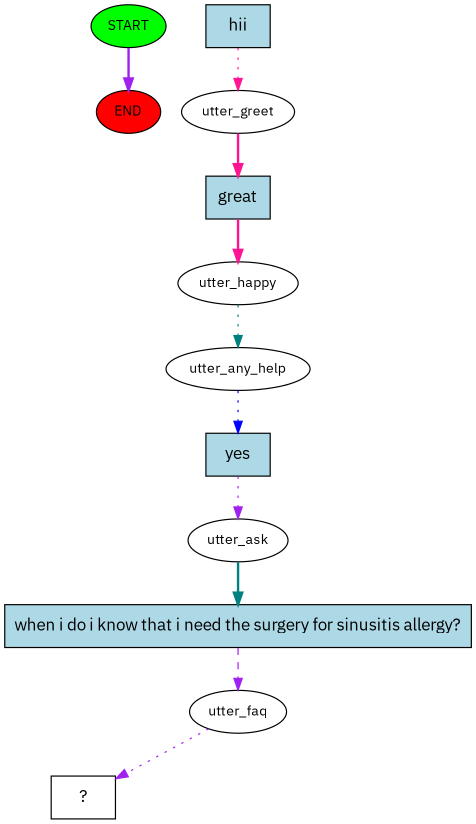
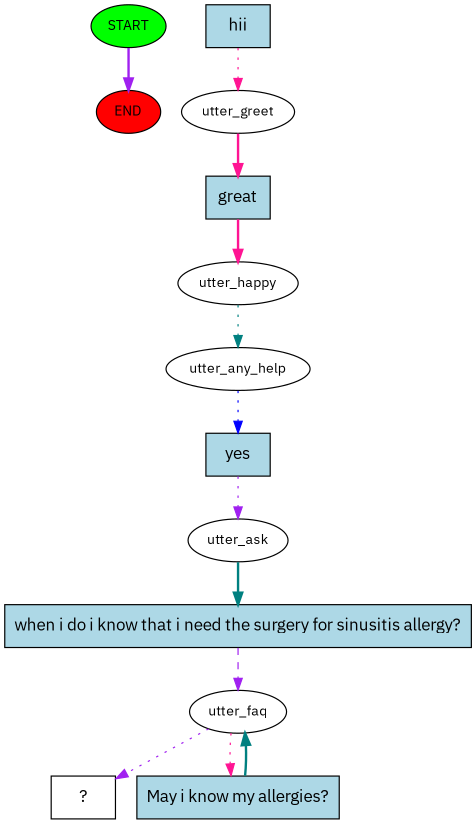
node "May i know my allergies?": added
